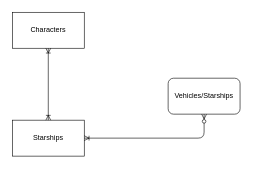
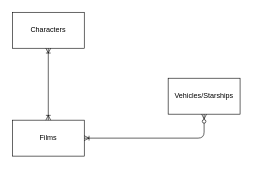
node "Vehicles/Starships": shape rounded rectangle -> rectangle
node "Starships": label "Starships" -> "Films"
